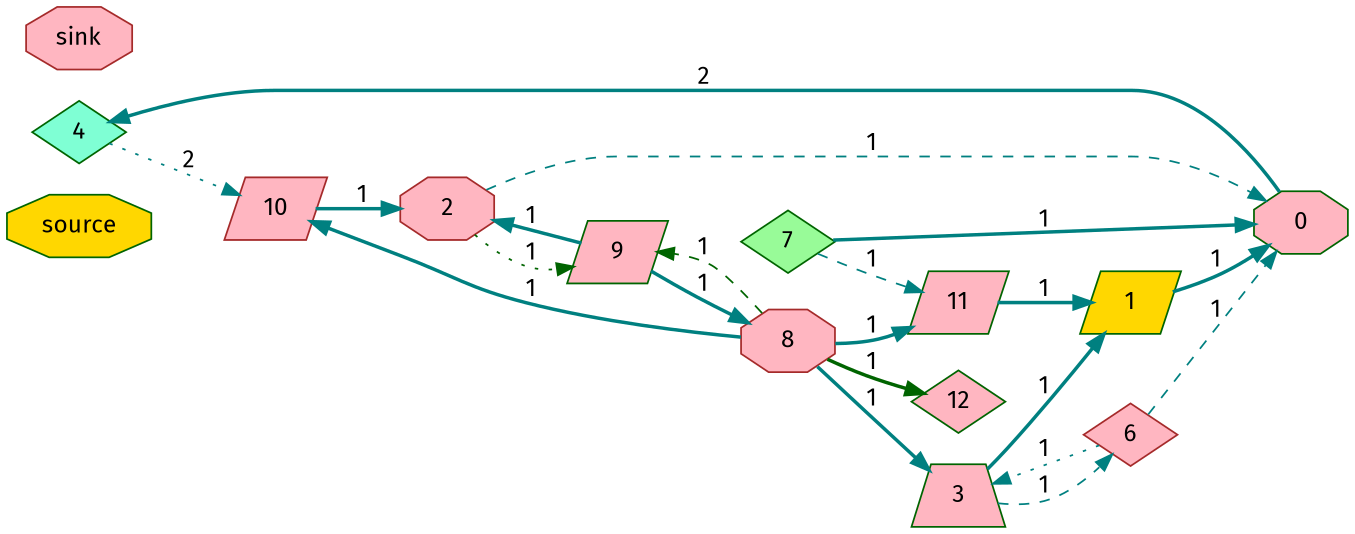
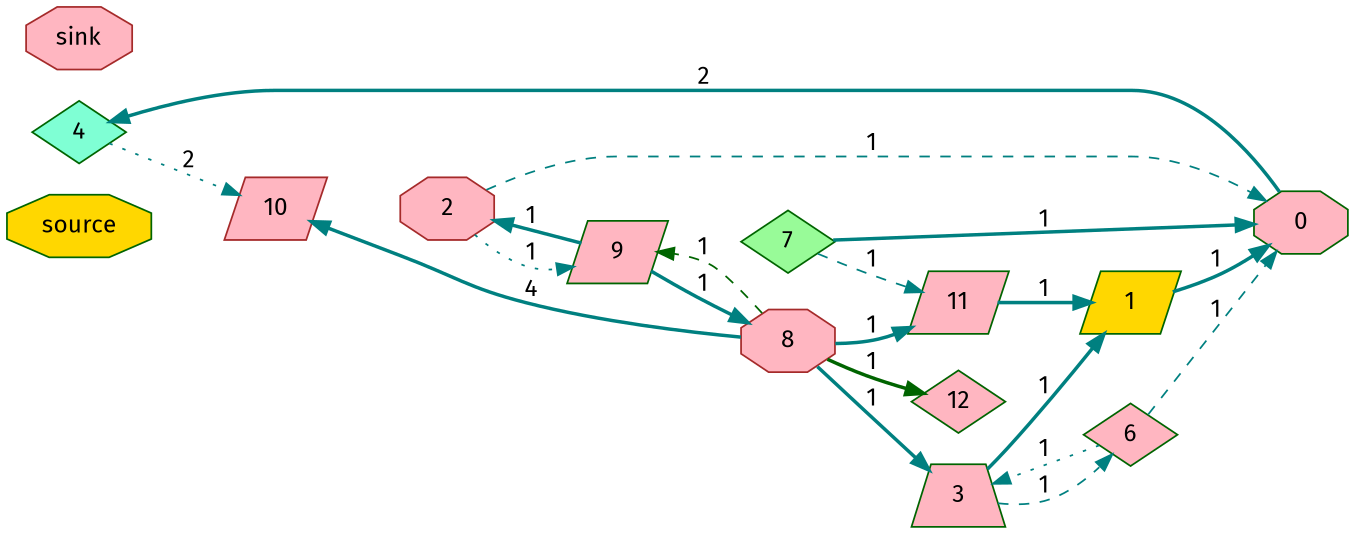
edge "10" -> "2": removed, label "1"
edge "2" -> "9": color darkgreen -> teal
edge "8" -> "10": label "1" -> "4"
node "6": color brown -> darkgreen
